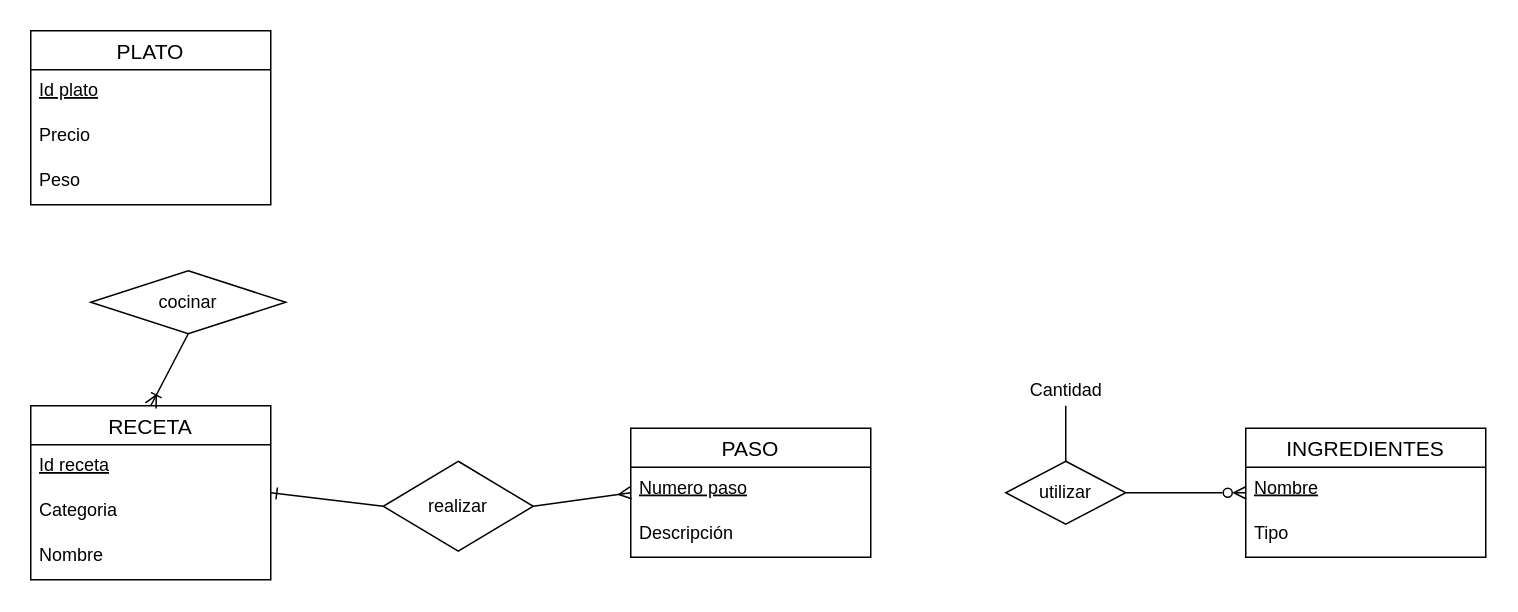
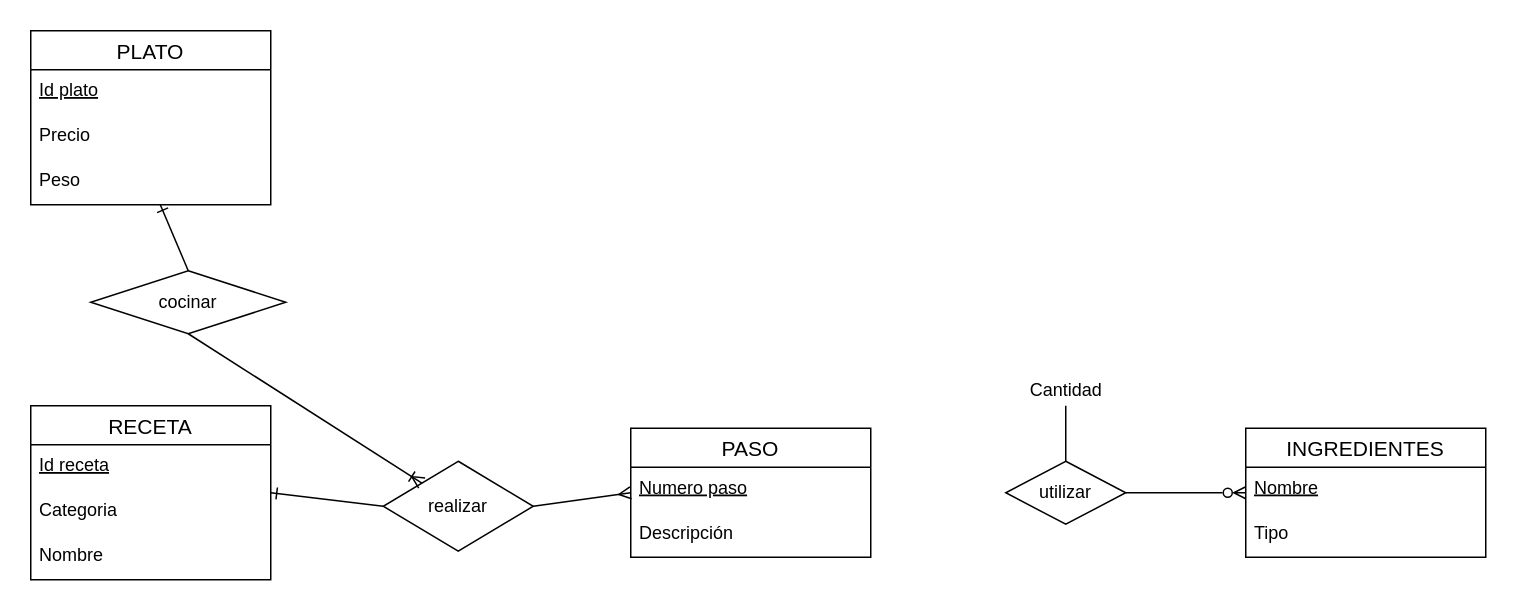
edge "cocinar" -> "Peso": added
edge "cocinar" -> "RECETA": now "cocinar" -> "realizar"
